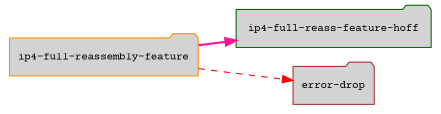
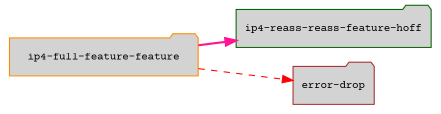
node "ip4-full-reass-feature-hoff": label "ip4-full-reass-feature-hoff" -> "ip4-reass-reass-feature-hoff"
node "ip4-full-reassembly-feature": label "ip4-full-reassembly-feature" -> "ip4-full-feature-feature"
